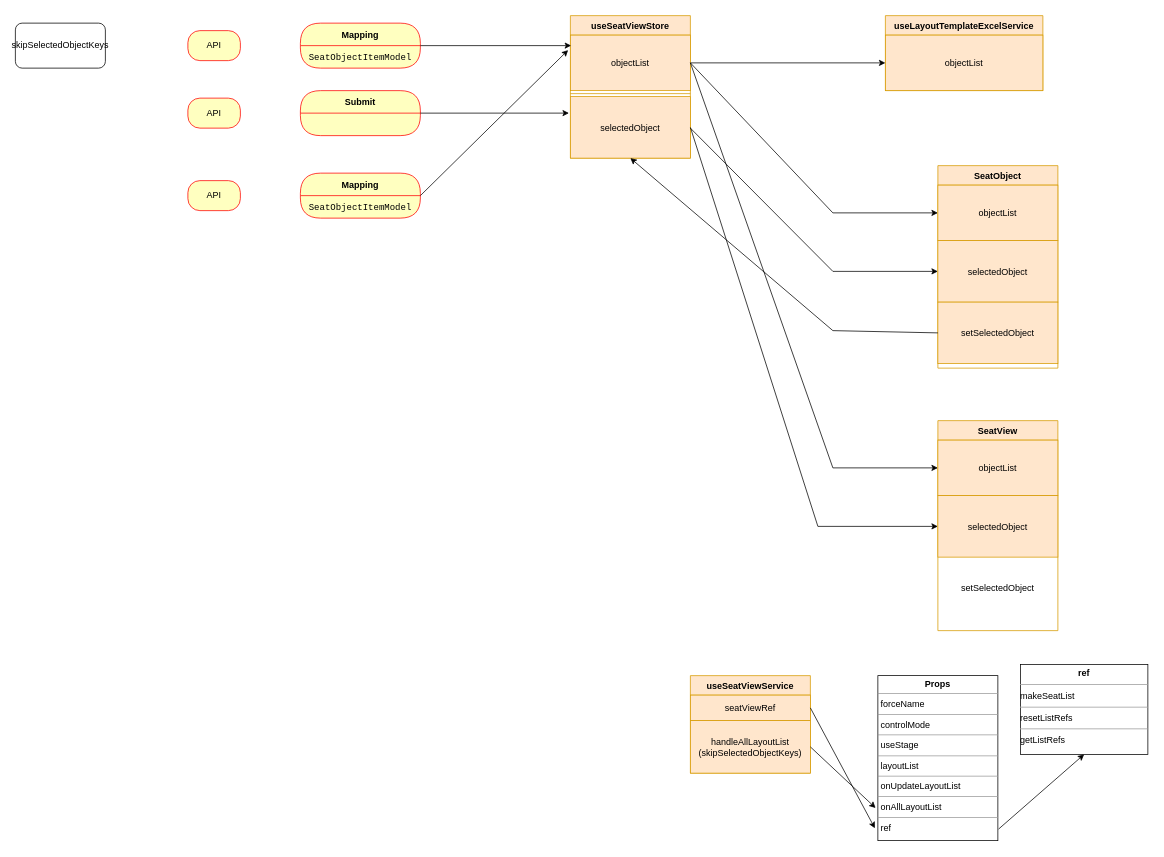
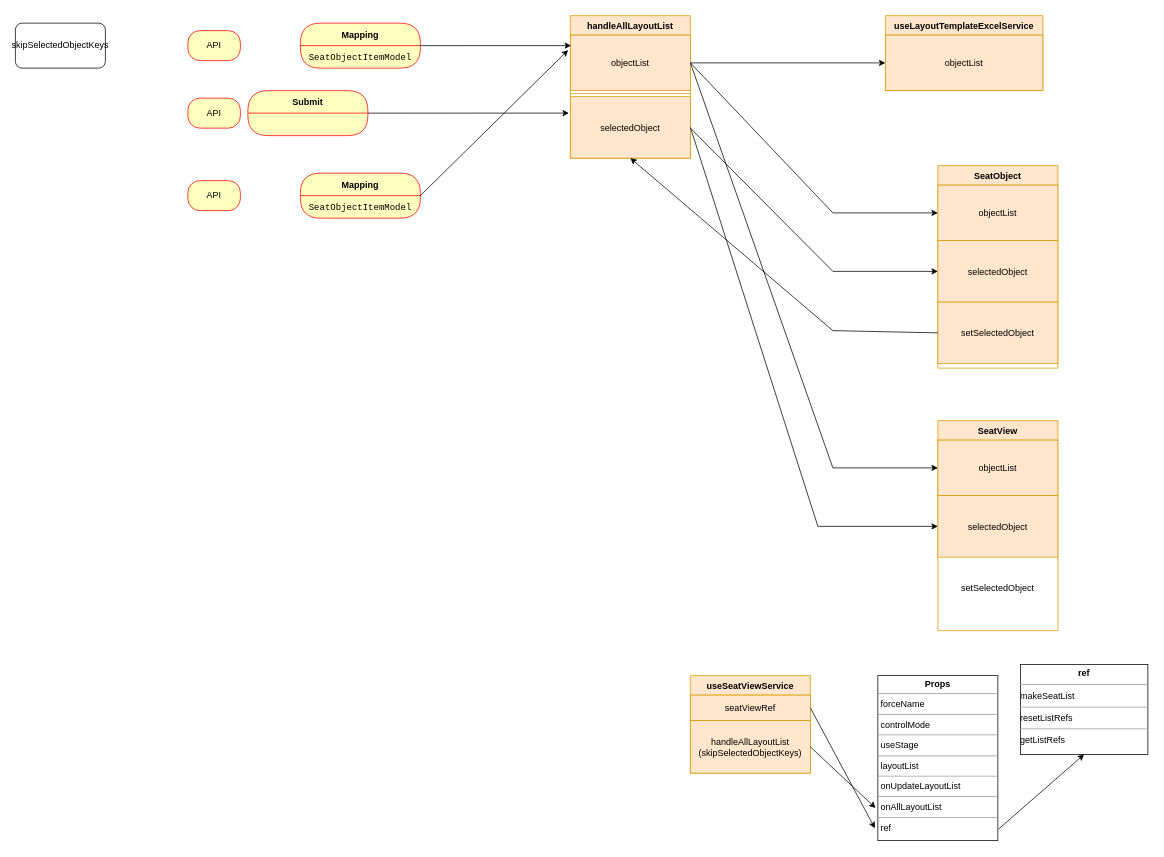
node "useSeatViewStore": label "useSeatViewStore" -> "handleAllLayoutList"
node "Submit": moved (360, 113) -> (308, 113)
